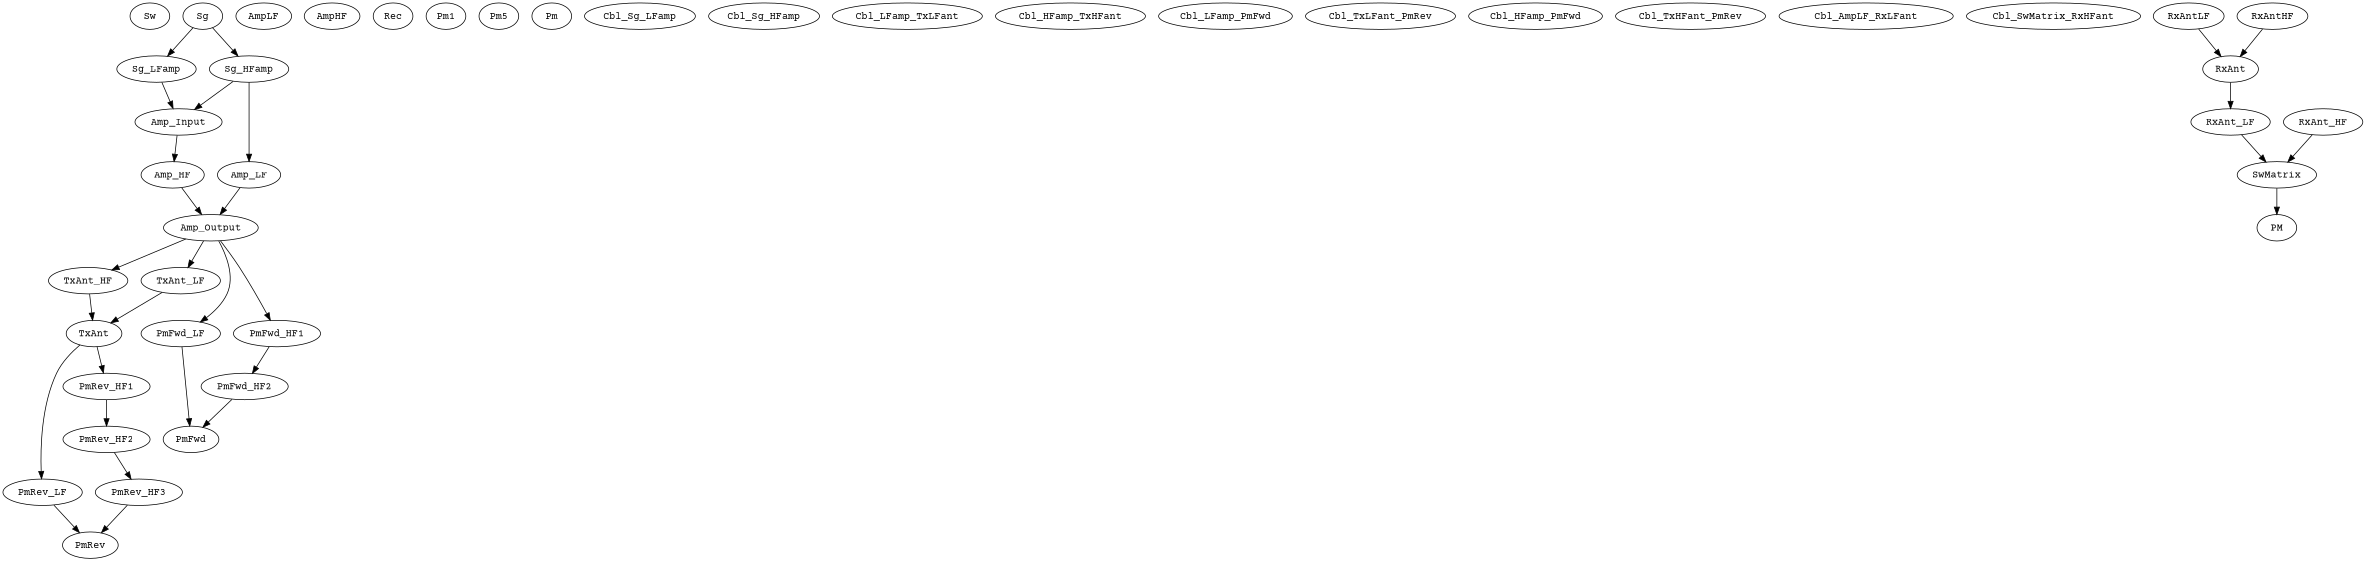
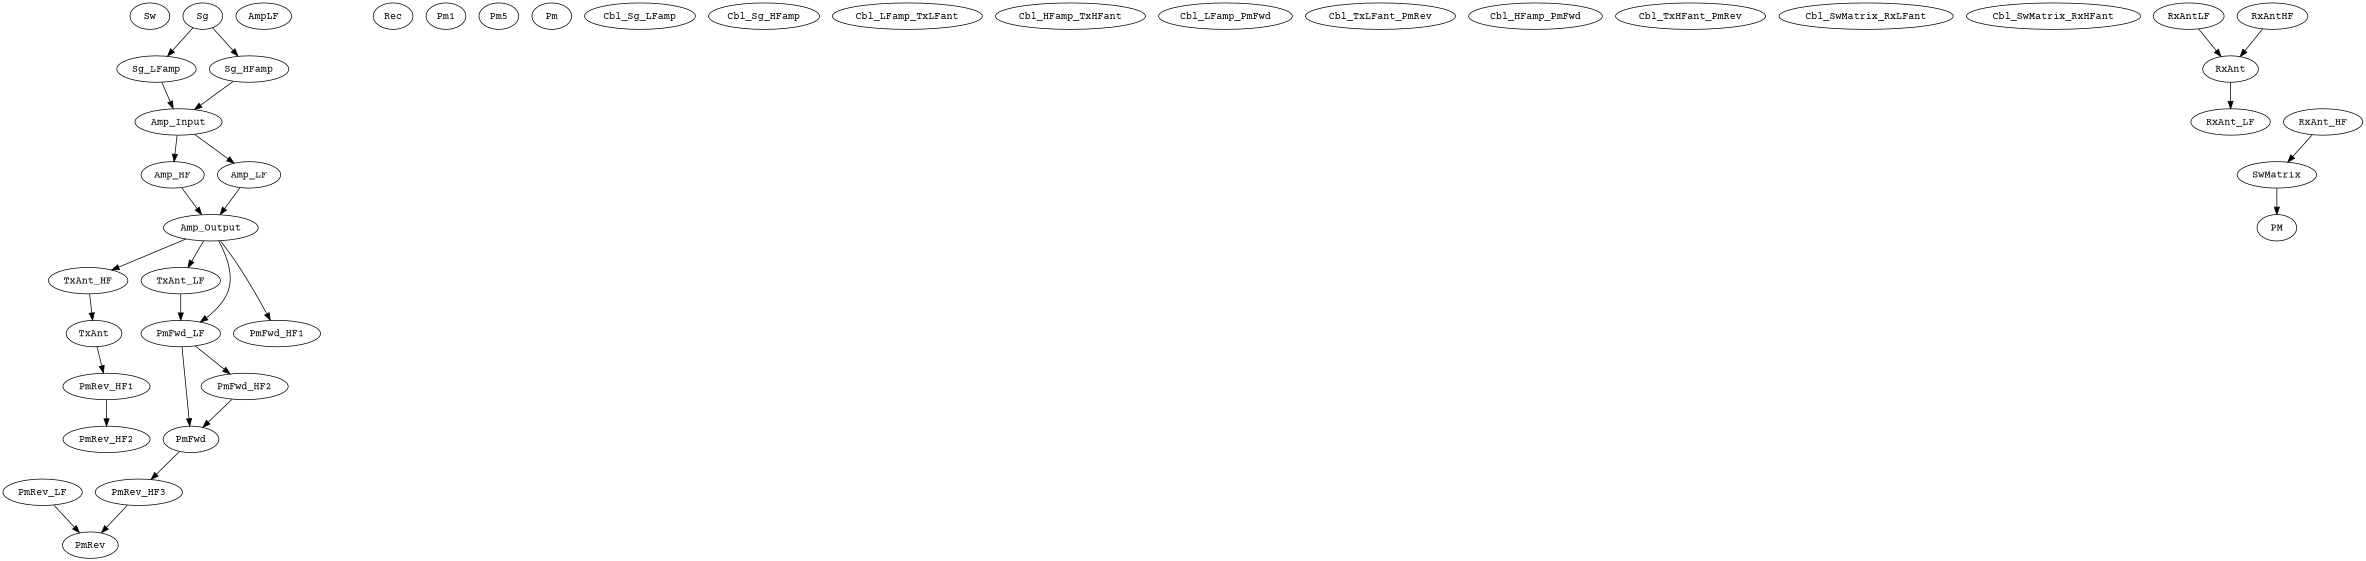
node "AmpHF": removed
node "Cbl_AmpLF_RxLFant": label "Cbl_AmpLF_RxLFant" -> "Cbl_SwMatrix_RxLFant"
edge "Sg_HFamp" -> "Amp_LF": now "Amp_Input" -> "Amp_LF"
edge "RxAnt_LF" -> "SwMatrix": removed
edge "TxAnt_LF" -> "TxAnt": now "TxAnt_LF" -> "PmFwd_LF"
edge "PmFwd_HF1" -> "PmFwd_HF2": now "PmFwd_LF" -> "PmFwd_HF2"
edge "TxAnt" -> "PmRev_LF": removed
edge "PmRev_HF2" -> "PmRev_HF3": now "PmFwd" -> "PmRev_HF3"
